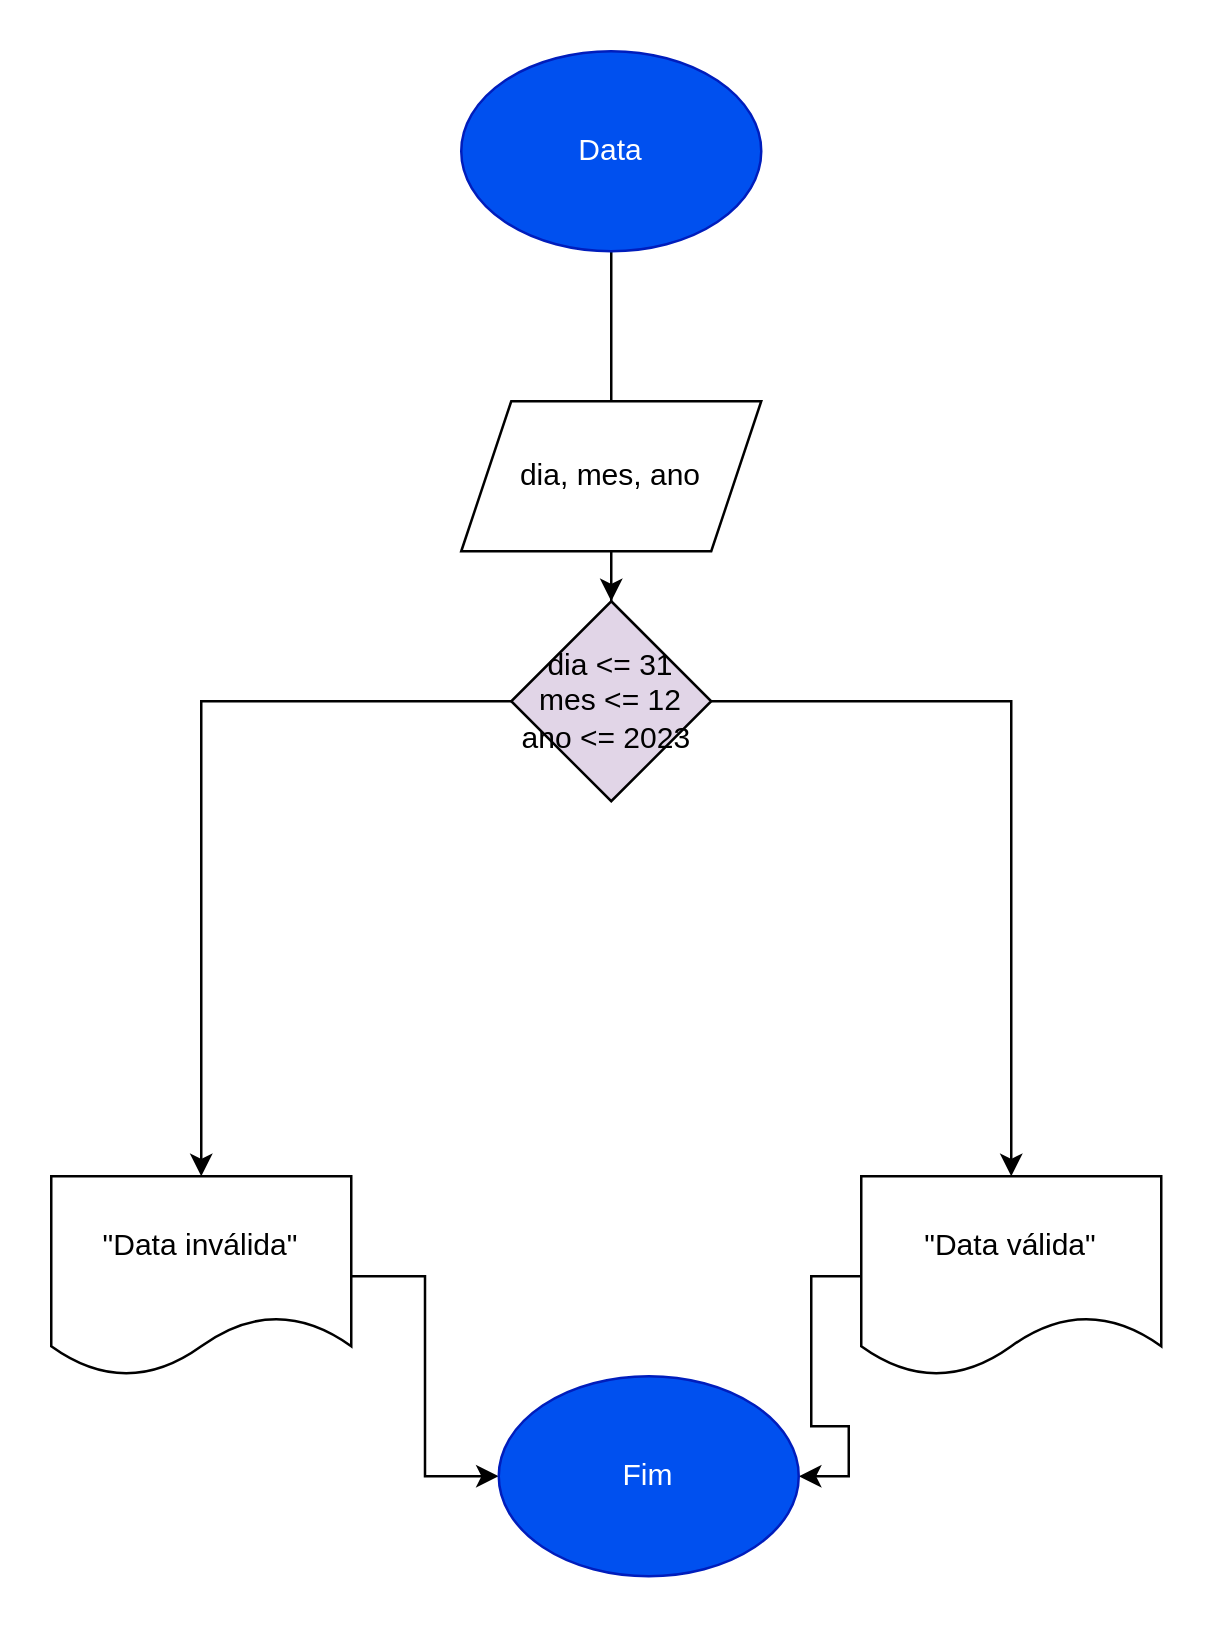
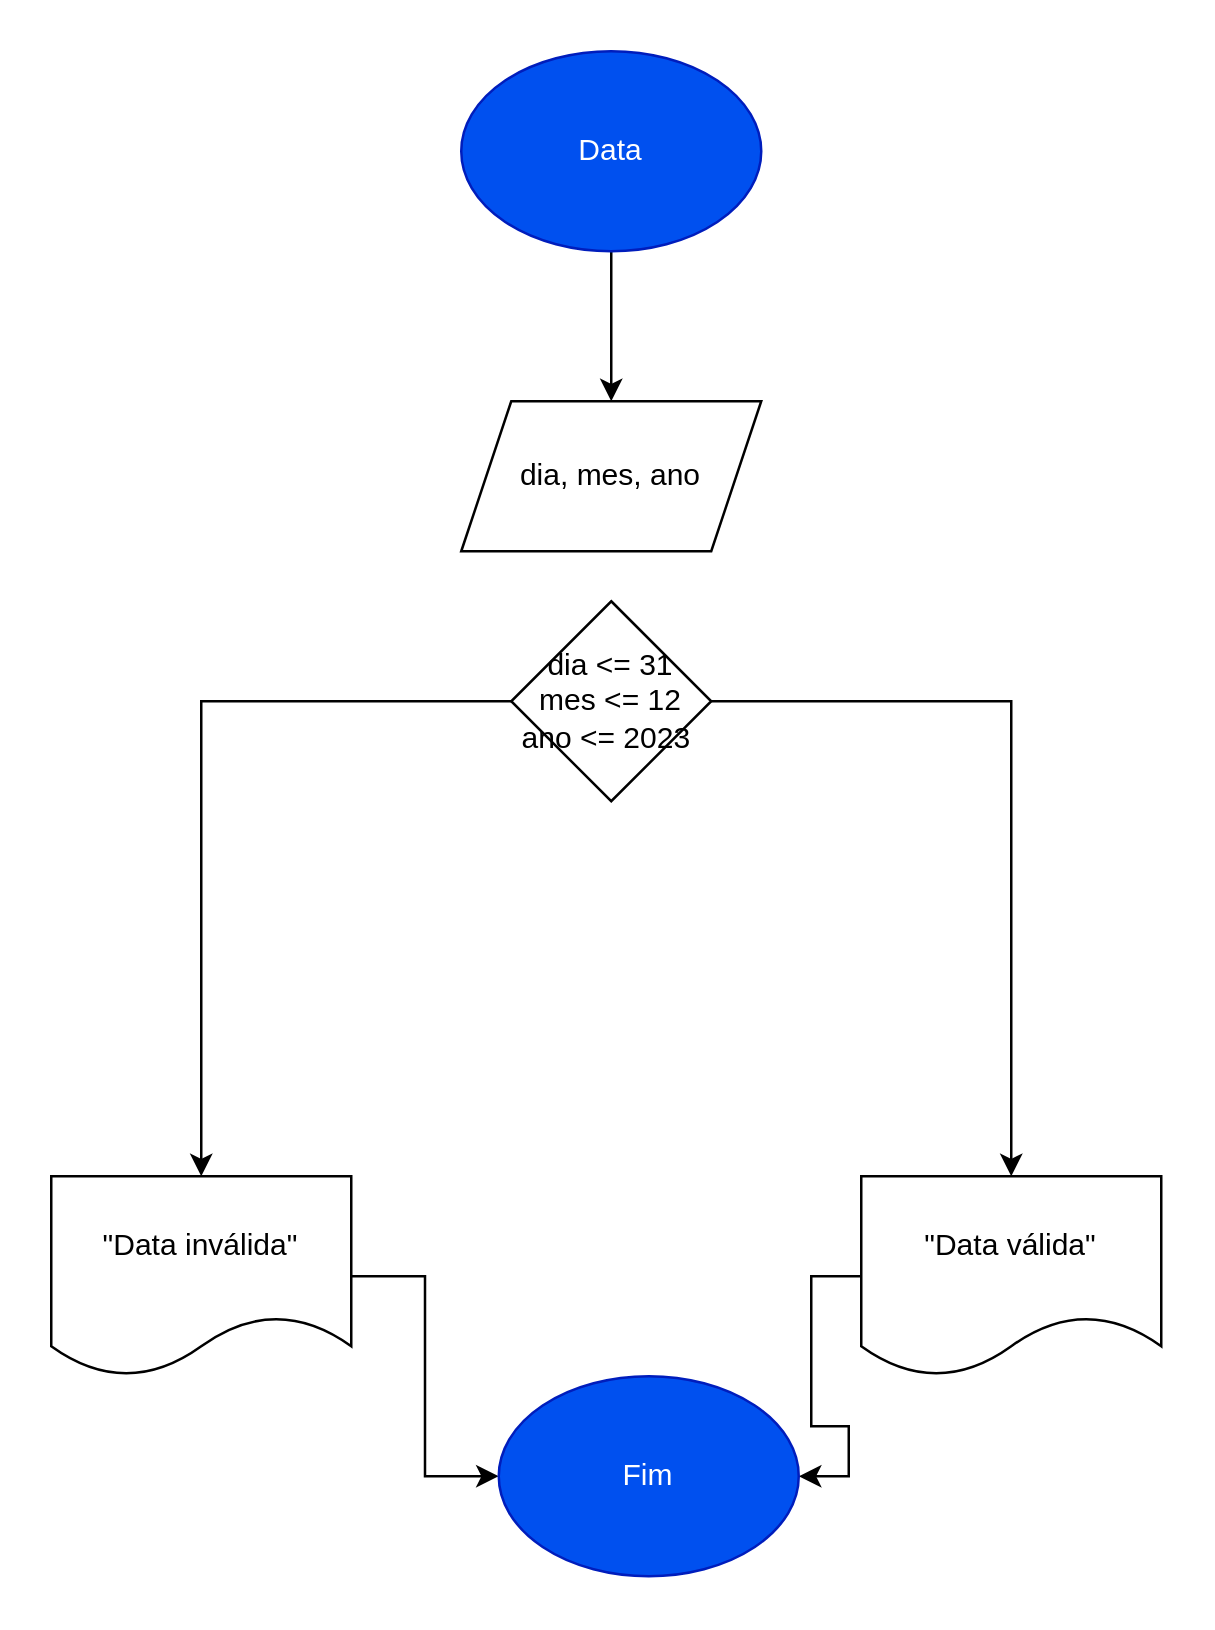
edge "Data" -- "dia, mes, ano": arrowhead none -> classic
edge "dia, mes, ano" -> "dia <= 31 mes <= 12 ano <= 2023": removed
node "dia <= 31 mes <= 12 ano <= 2023": fillcolor #e1d5e7 -> #ffffff
